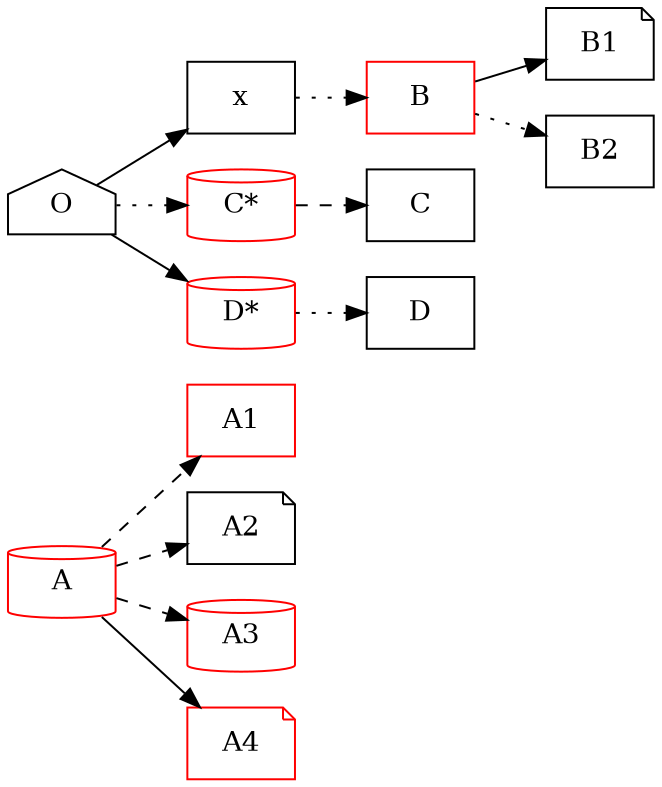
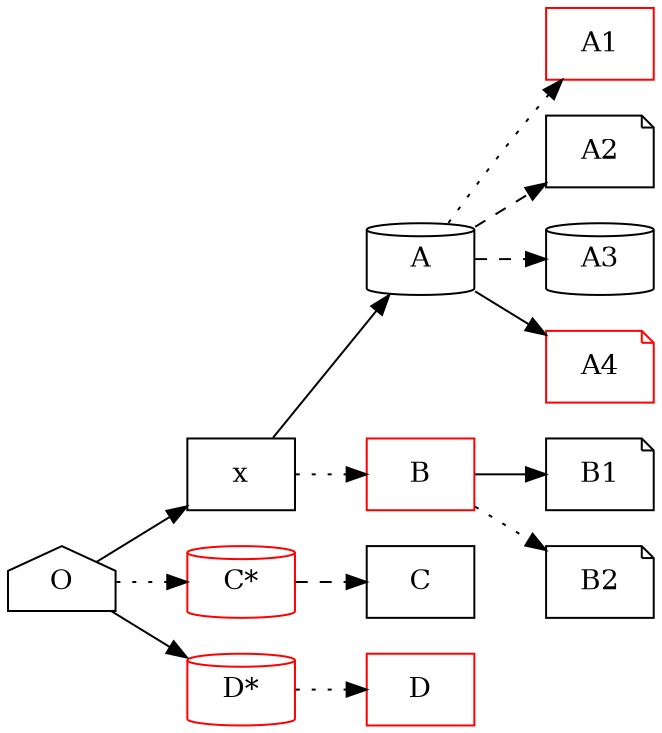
node "B2": shape box -> note
node "D": color black -> red
edge "x" -> "A": added
edge "A" -> "A1": style dashed -> dotted
node "A": color red -> black
node "A3": color red -> black
